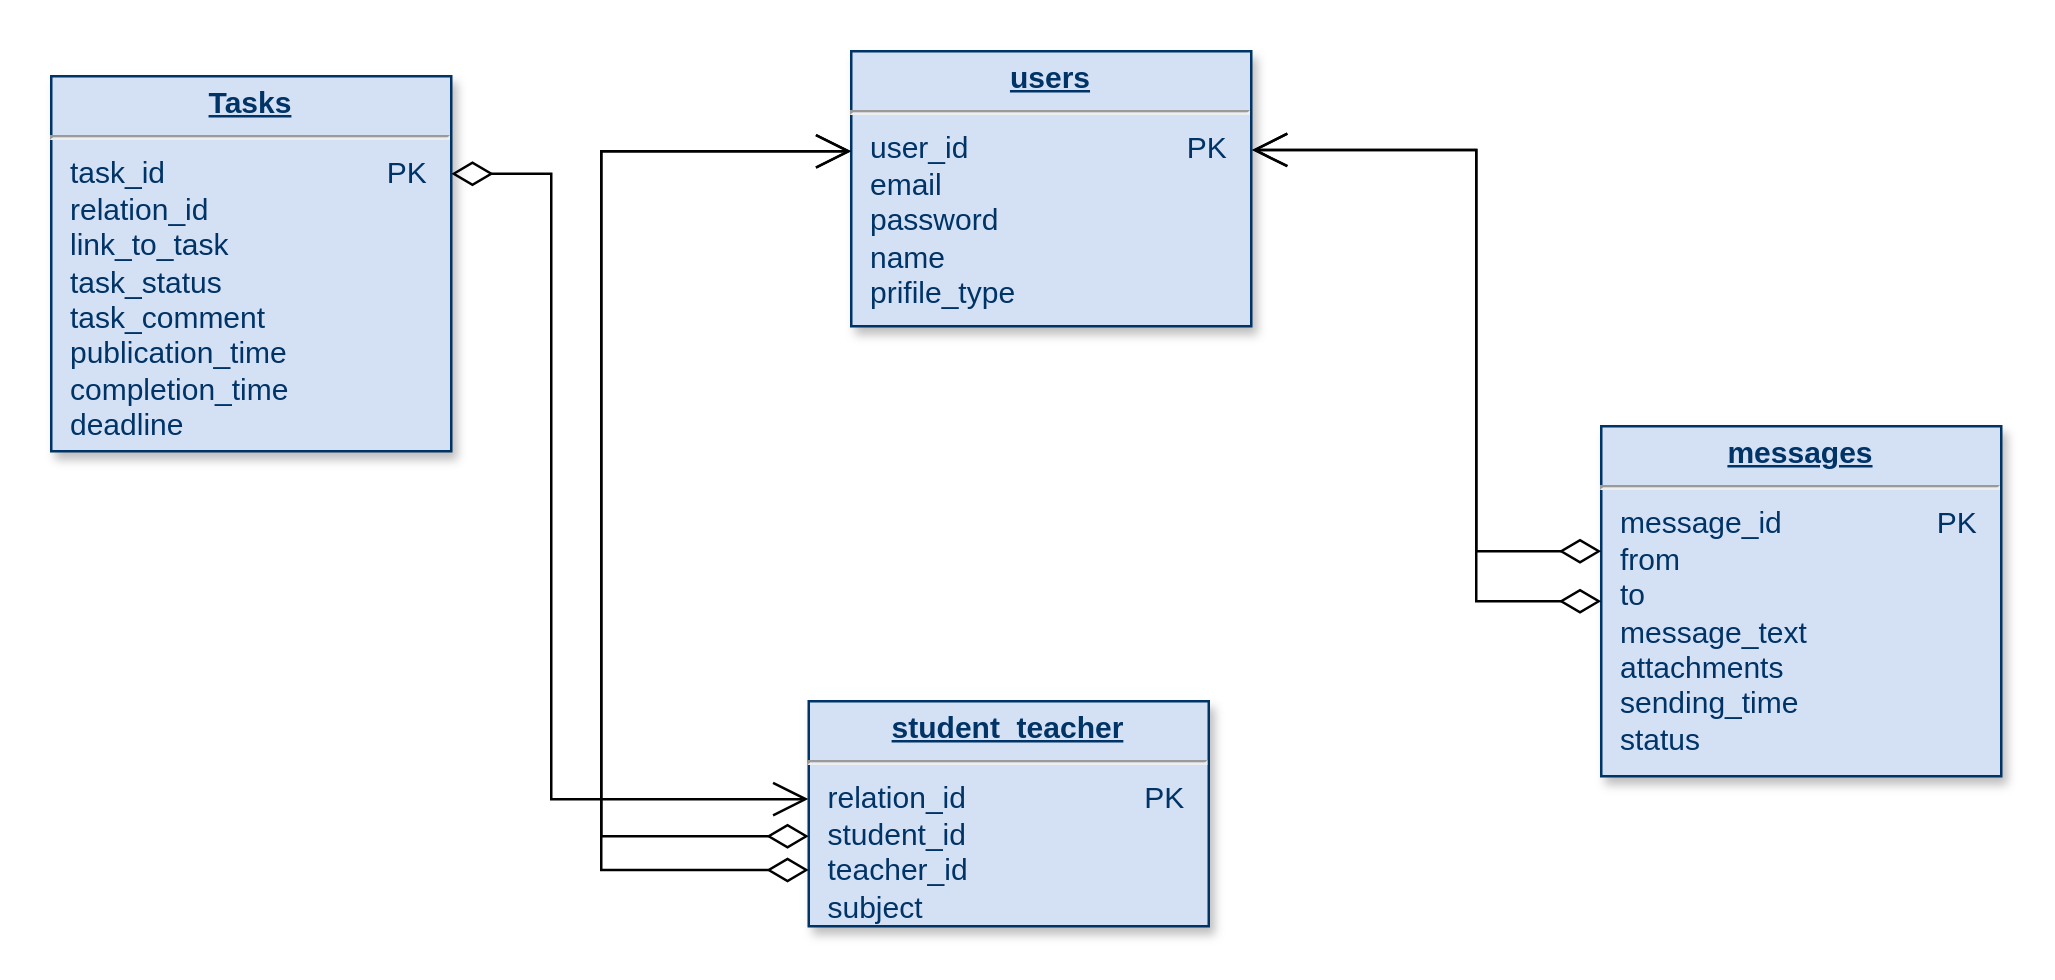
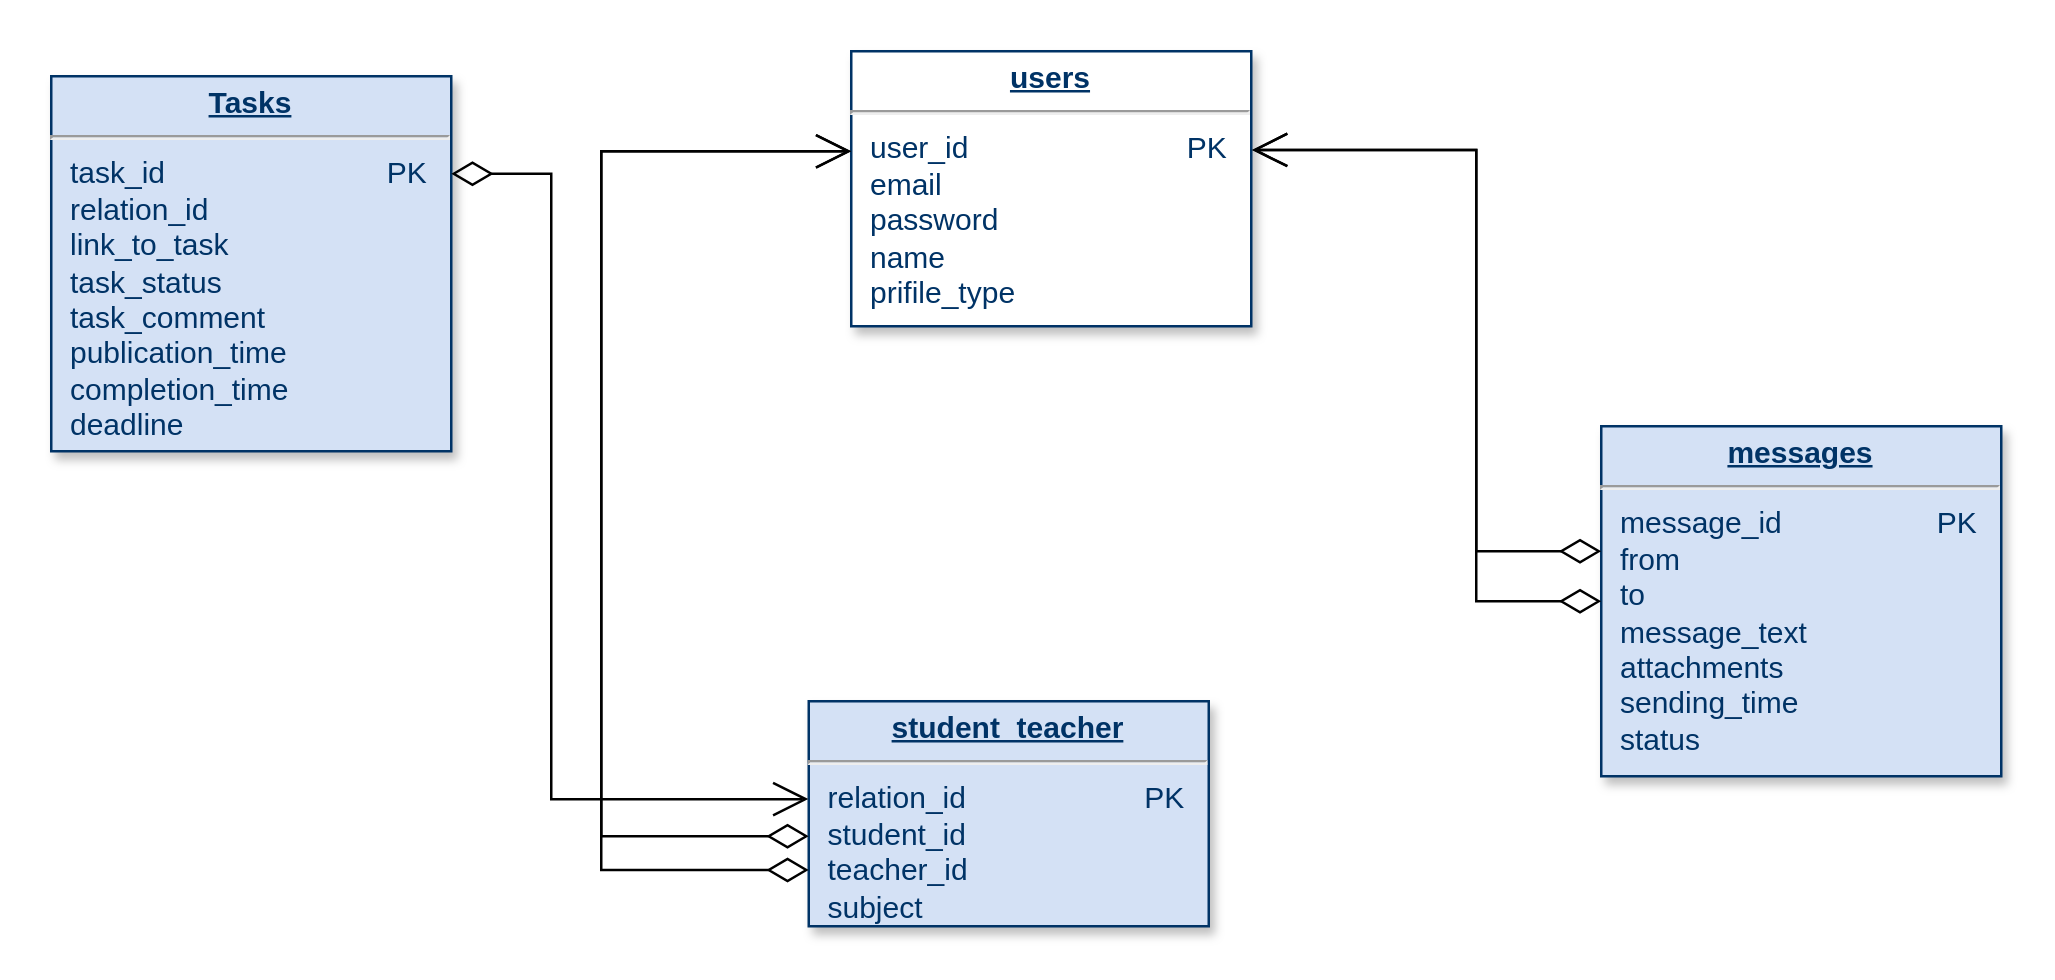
node "users user_id PK email password name prifile_type": fillcolor #d4e1f5 -> #ffffff
